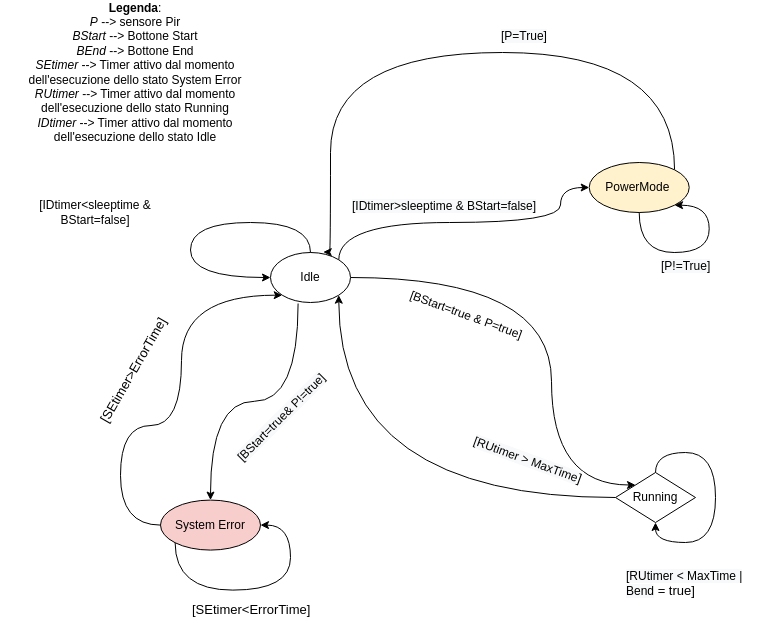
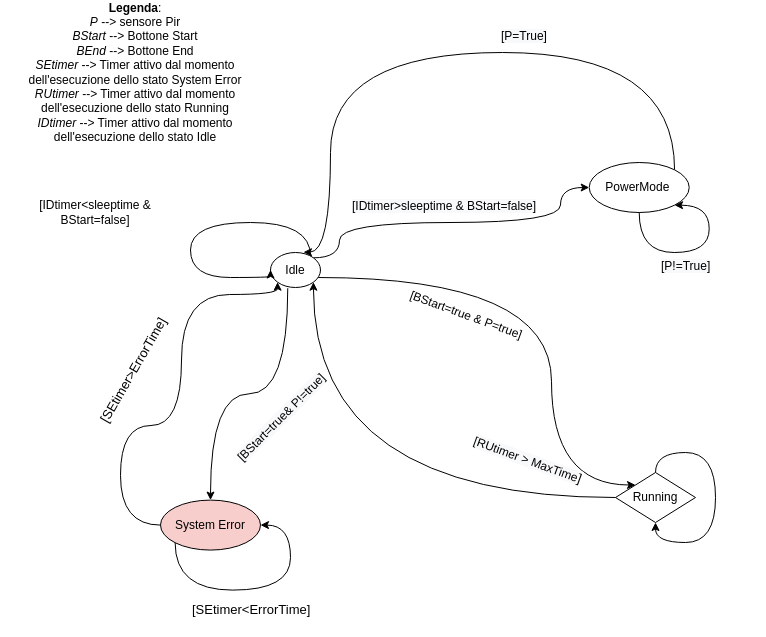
node "PowerMode": fillcolor #fff2cc -> #ffffff
node "Idle": size 80x50 -> 50x35
node "[RUtimer < MaxTime | Bend = true]": removed
